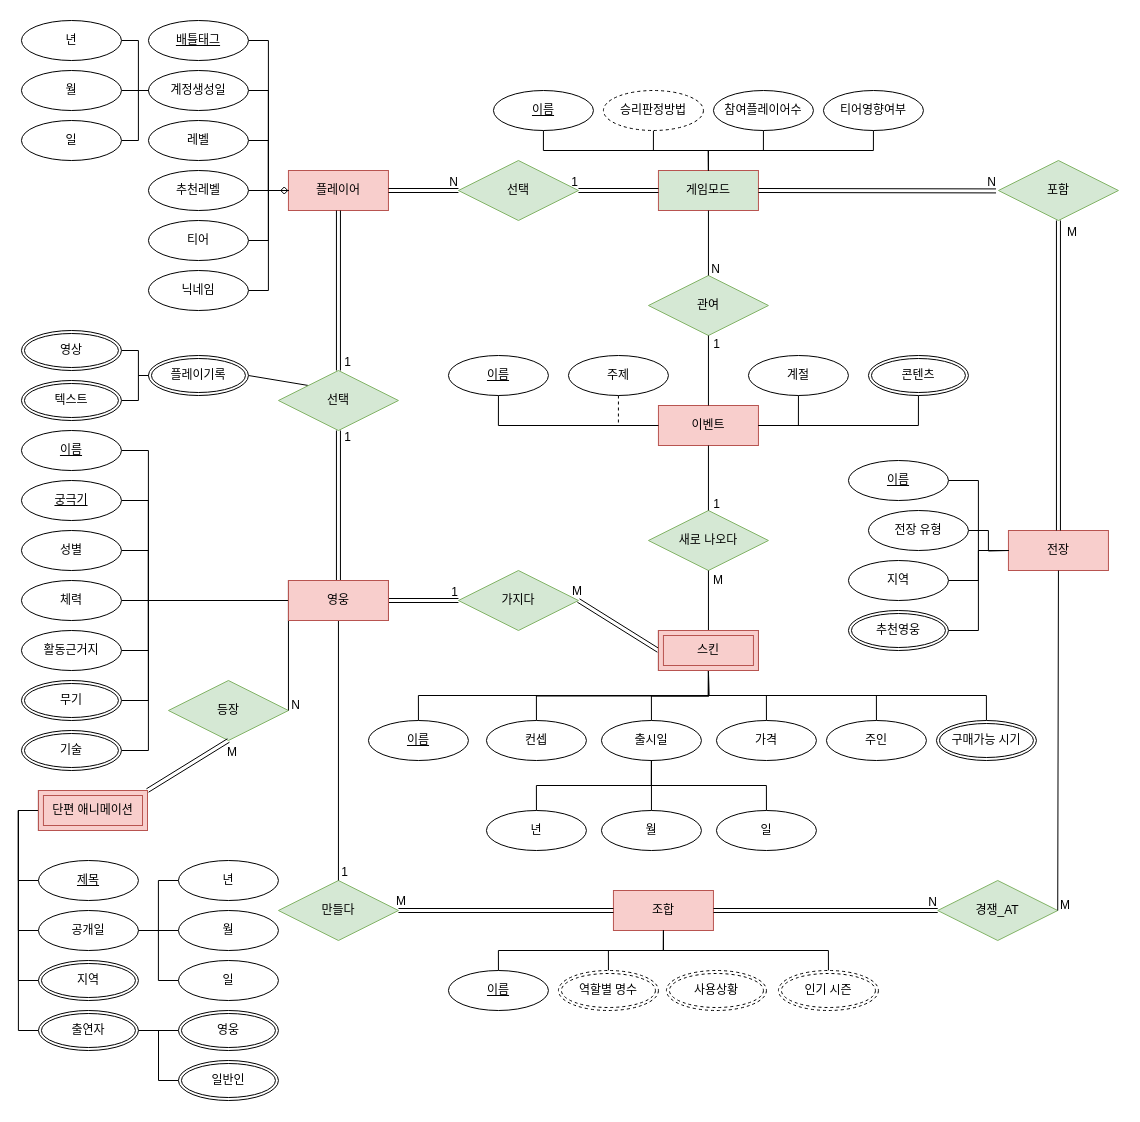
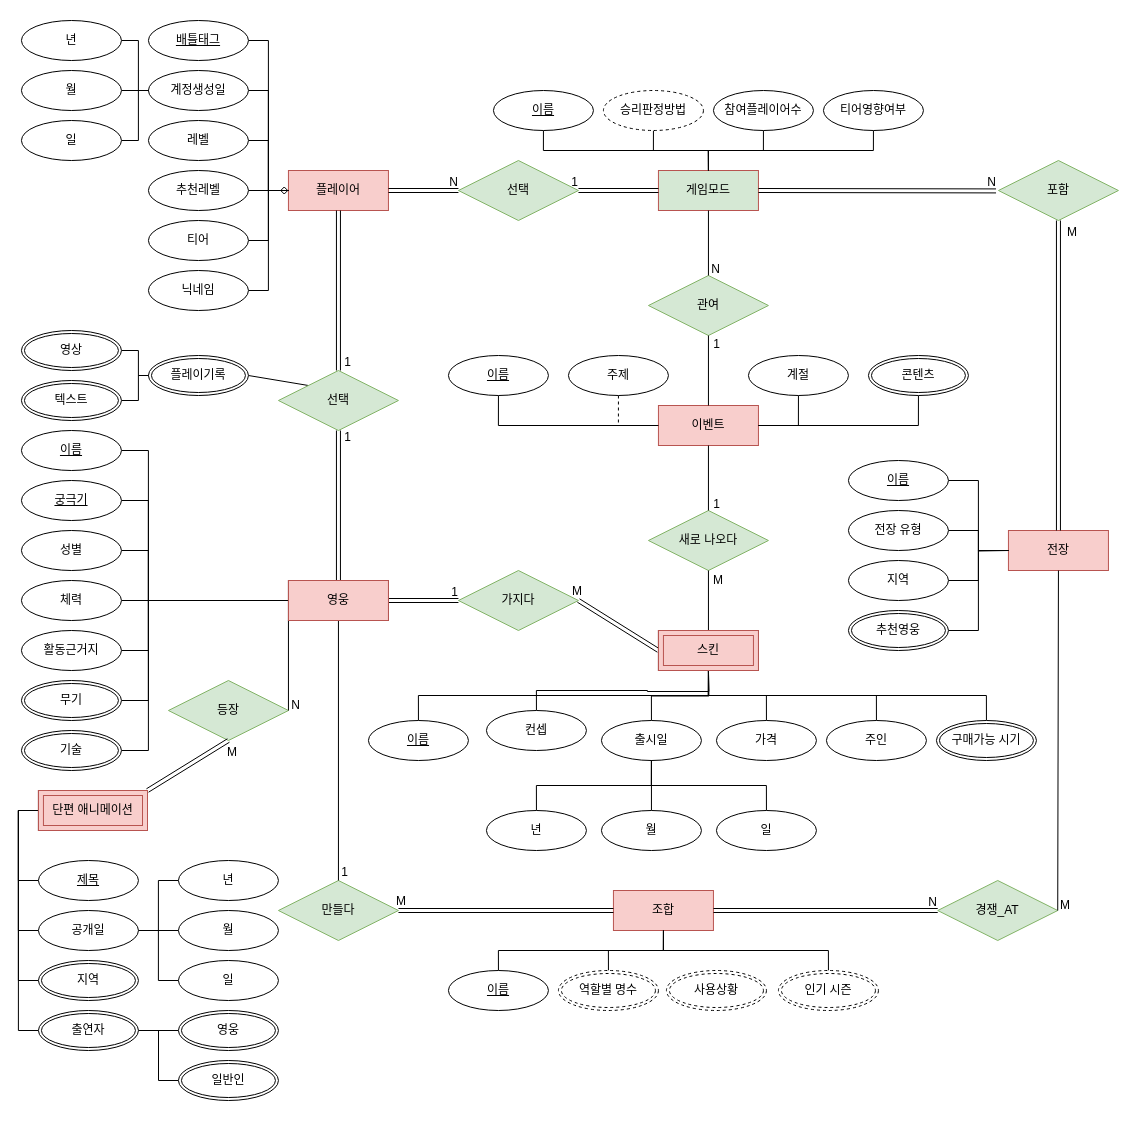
node "전장 유형": moved (918, 531) -> (898, 531)
node "컨셉": moved (536, 741) -> (536, 731)
